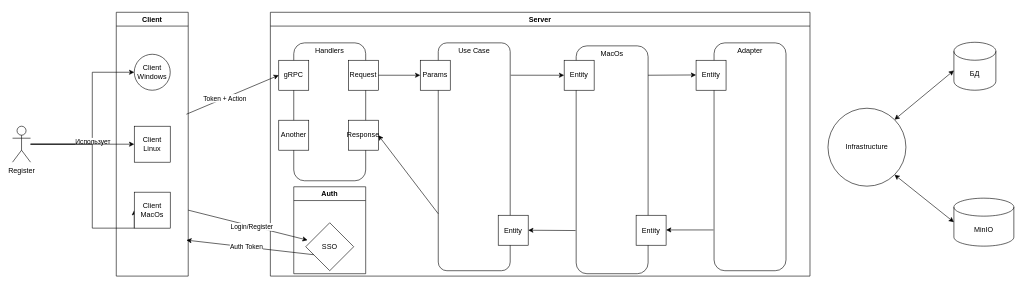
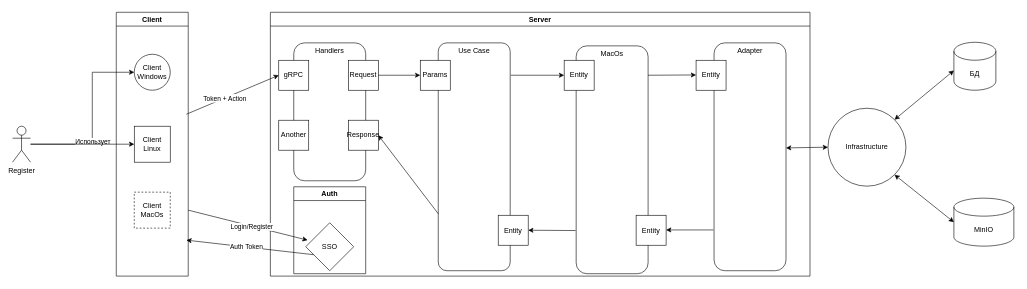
edge "Infrastructure" -- "Adapter": added
edge "Register" -> "Client MacOs": removed
node "Client MacOs": style solid -> dashed
